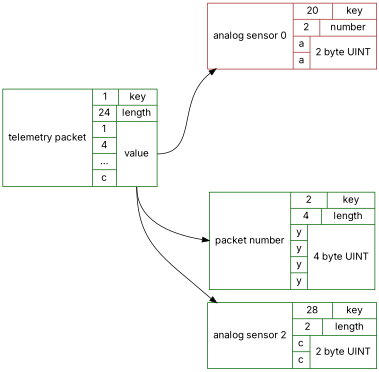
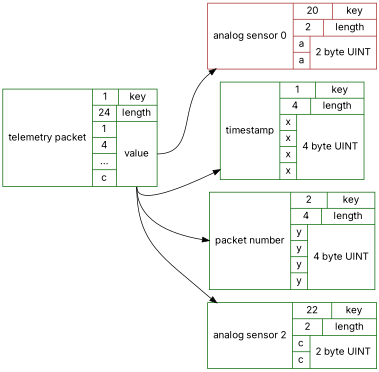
node "analog sensor 0": text "number" -> "length"
node "timestamp": added
node "analog sensor 2": text "28" -> "22"
